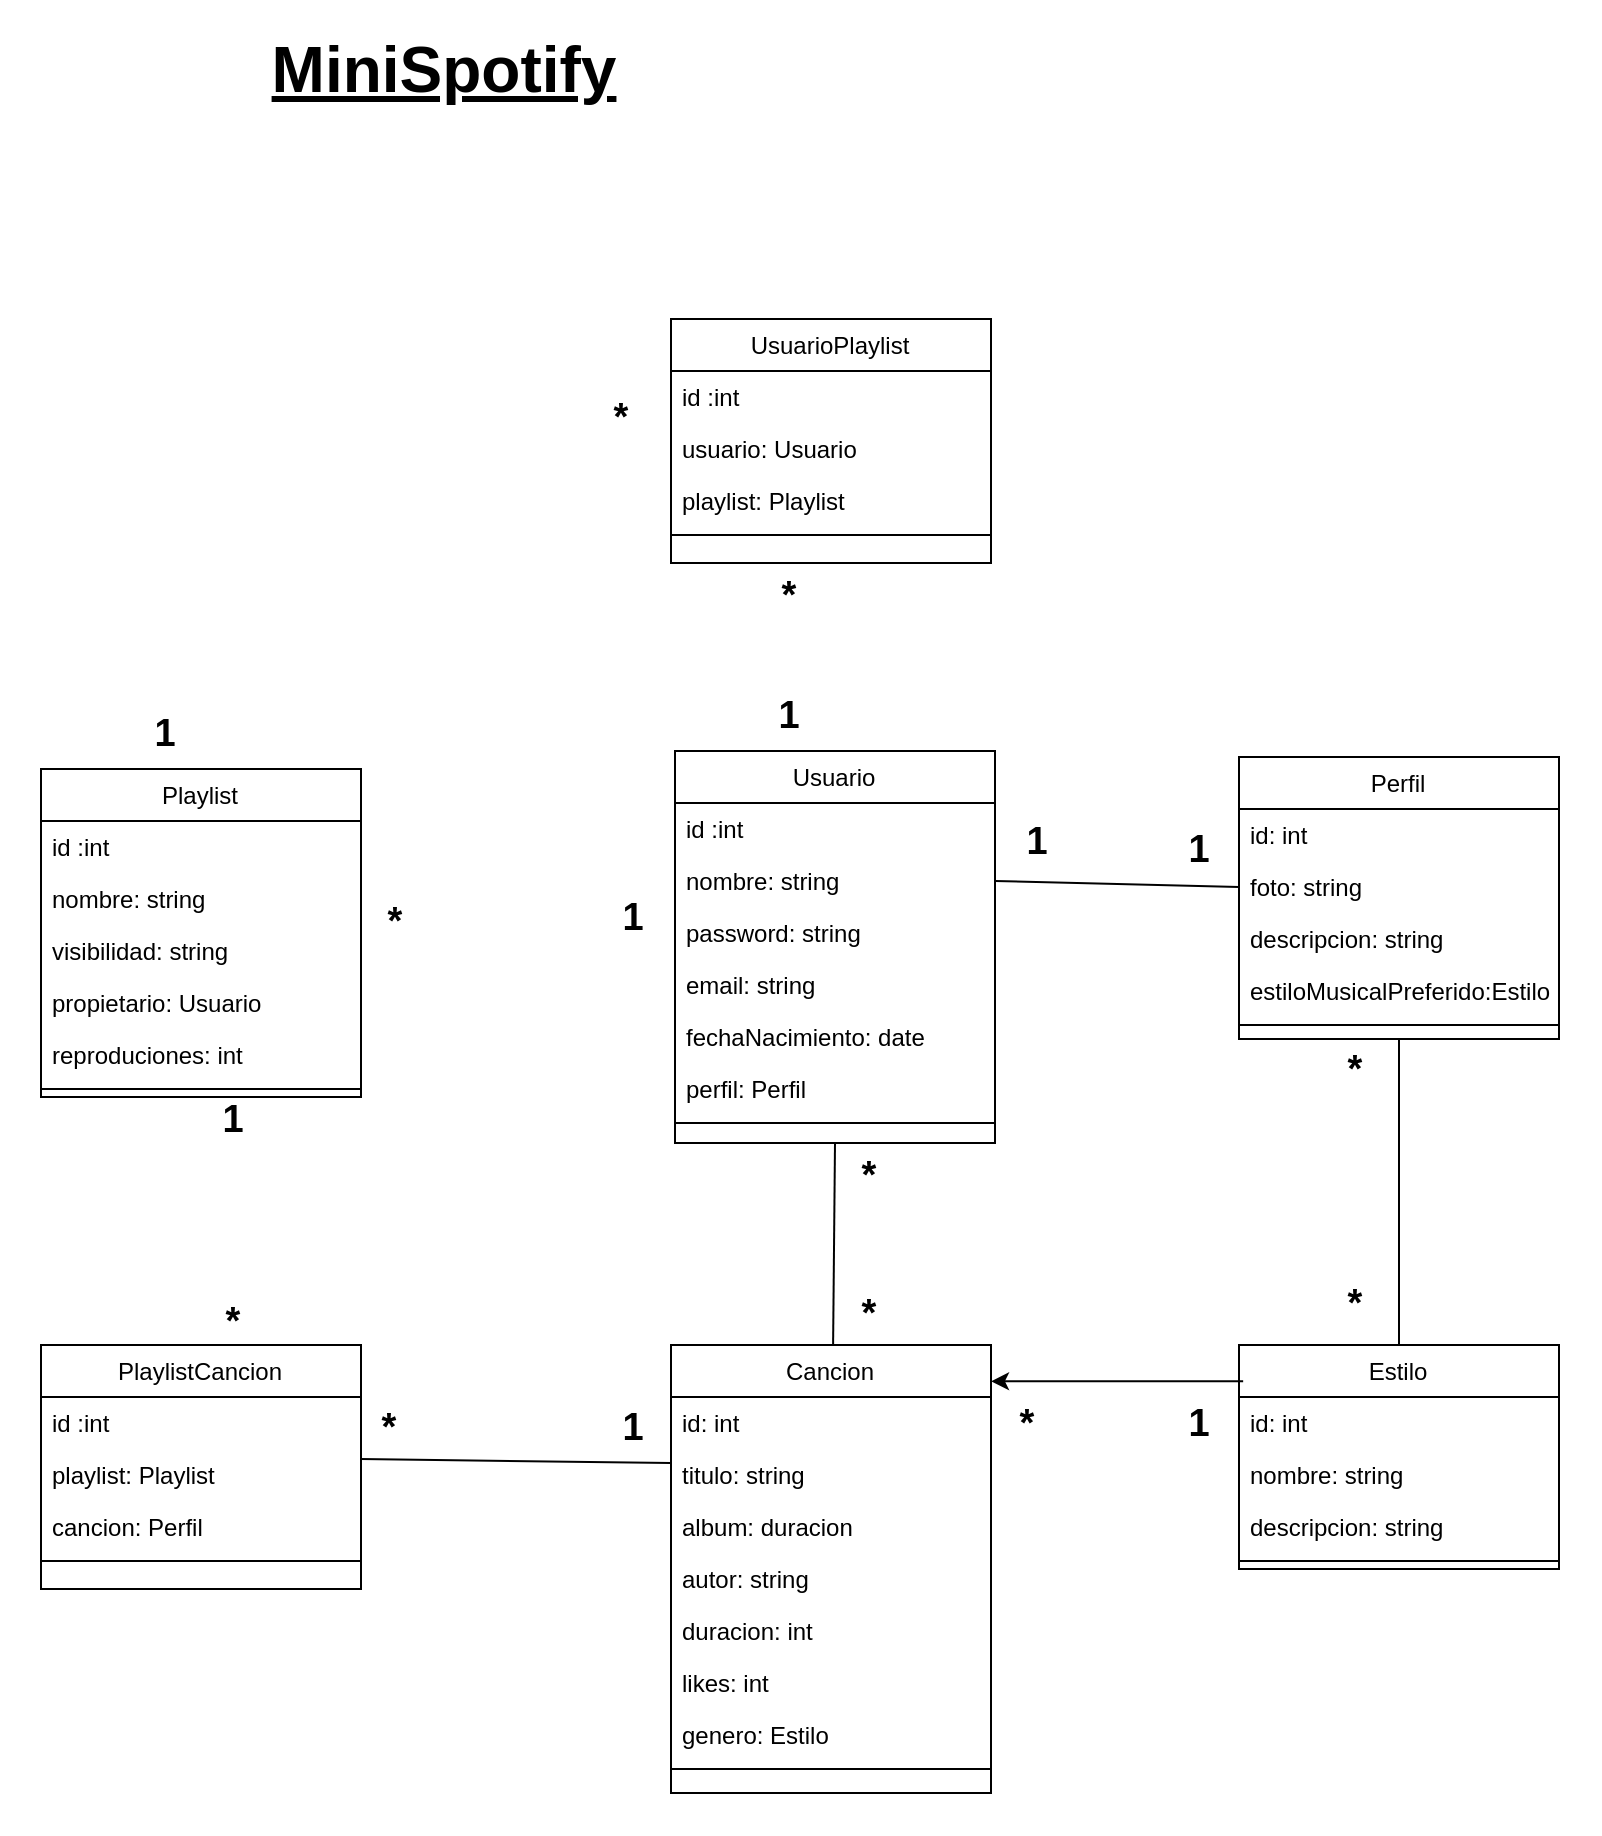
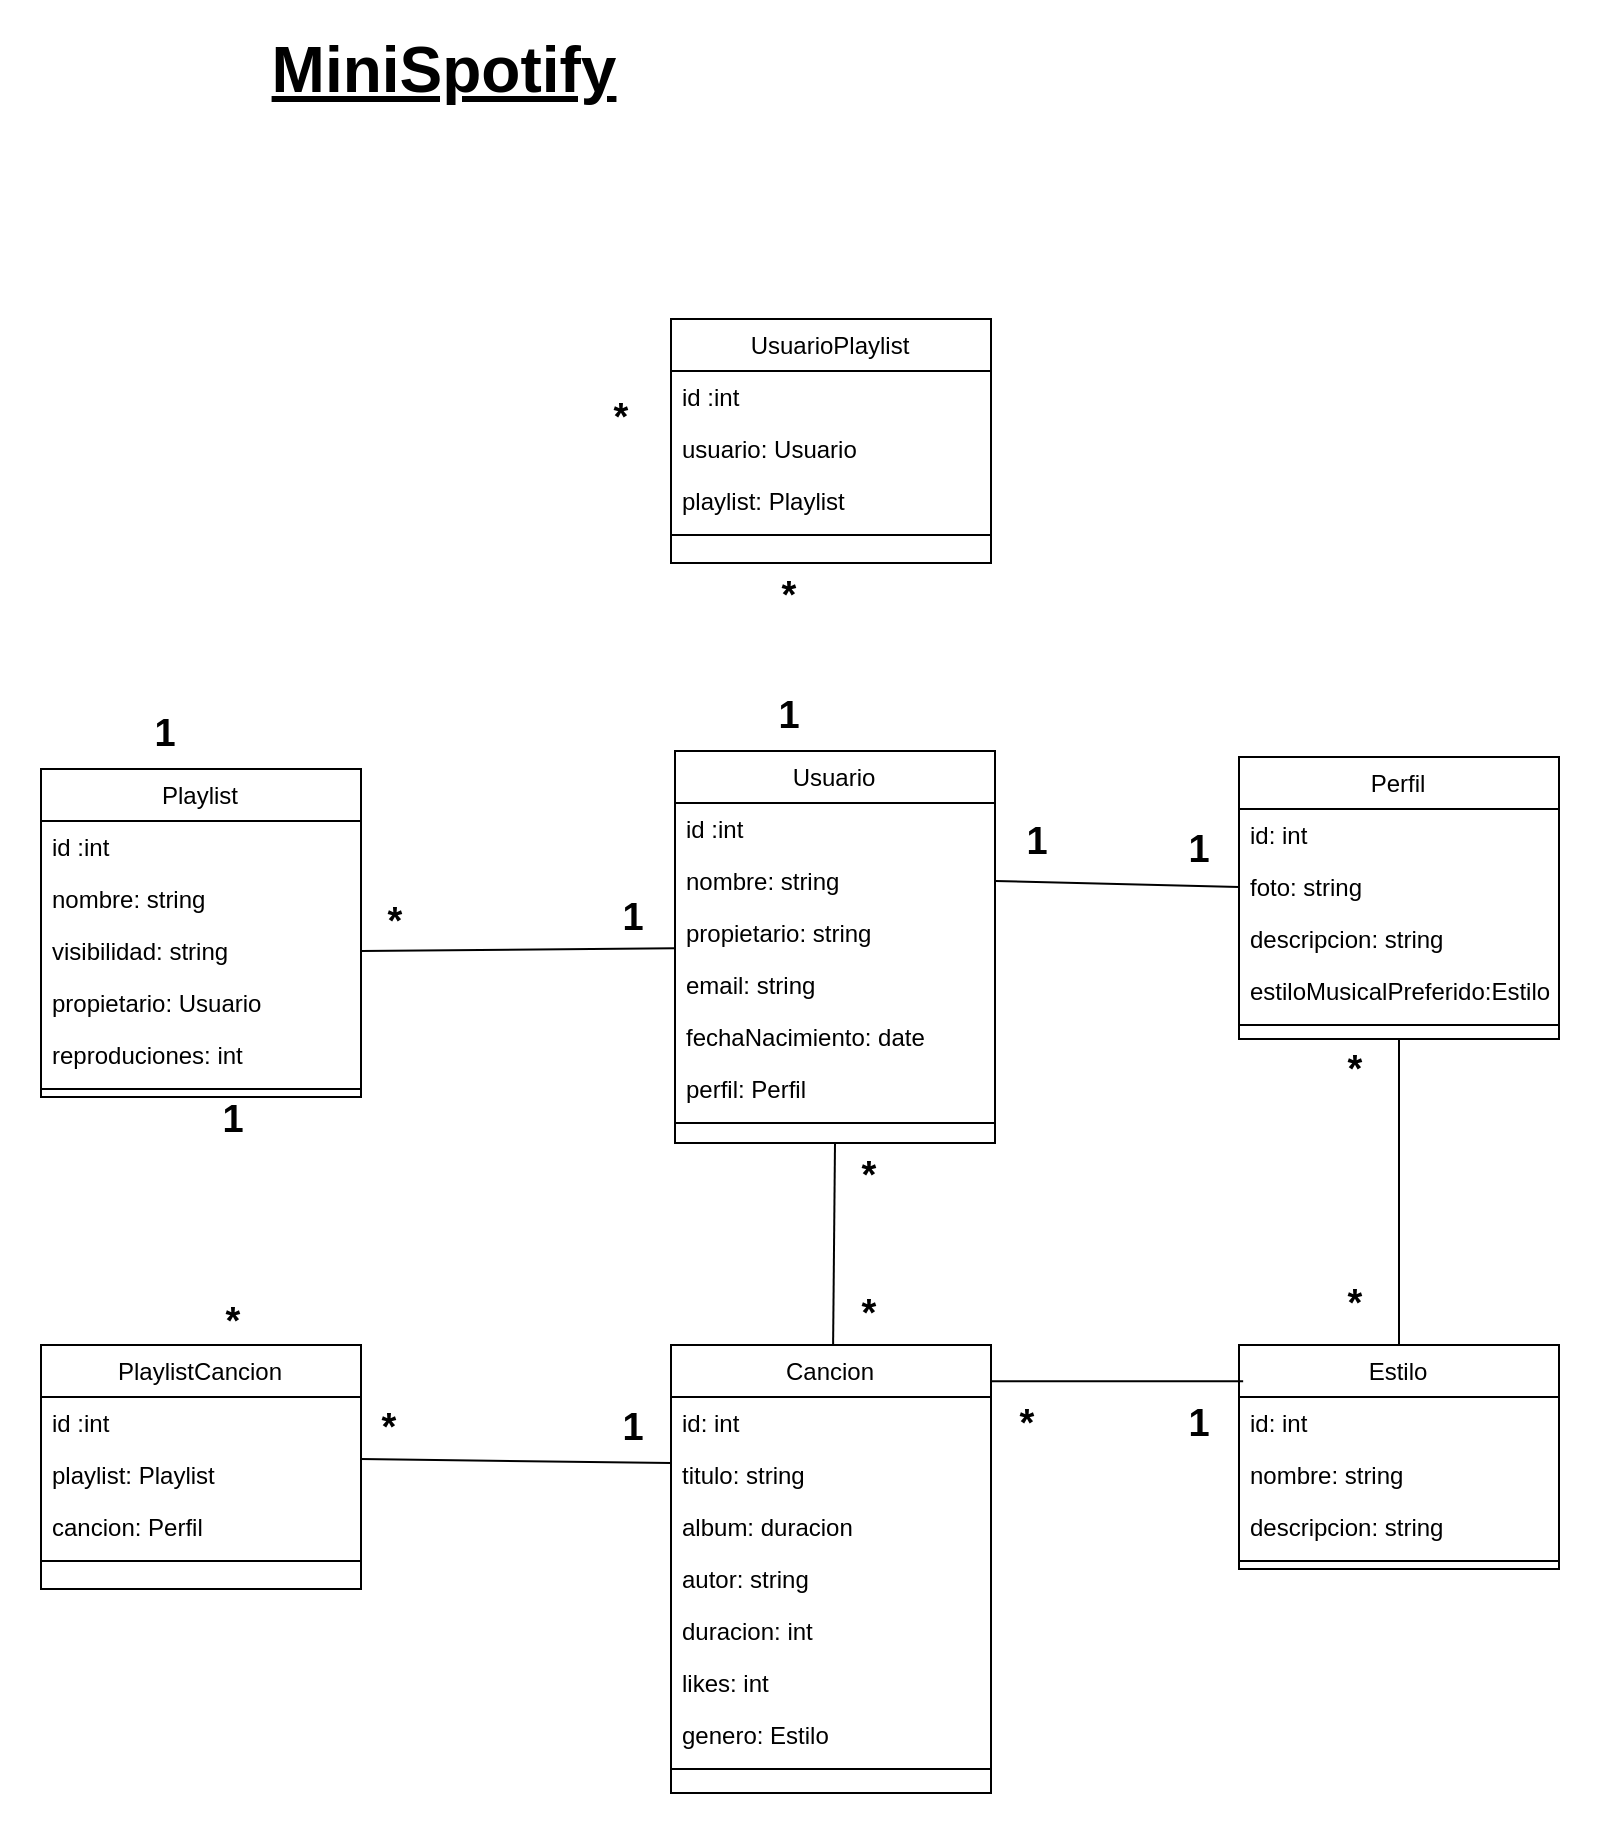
node "password: string": label "password: string" -> "propietario: string"
edge "Usuario" -- "visibilidad: string": added
edge "Estilo" -> "Cancion": arrowhead classic -> none
